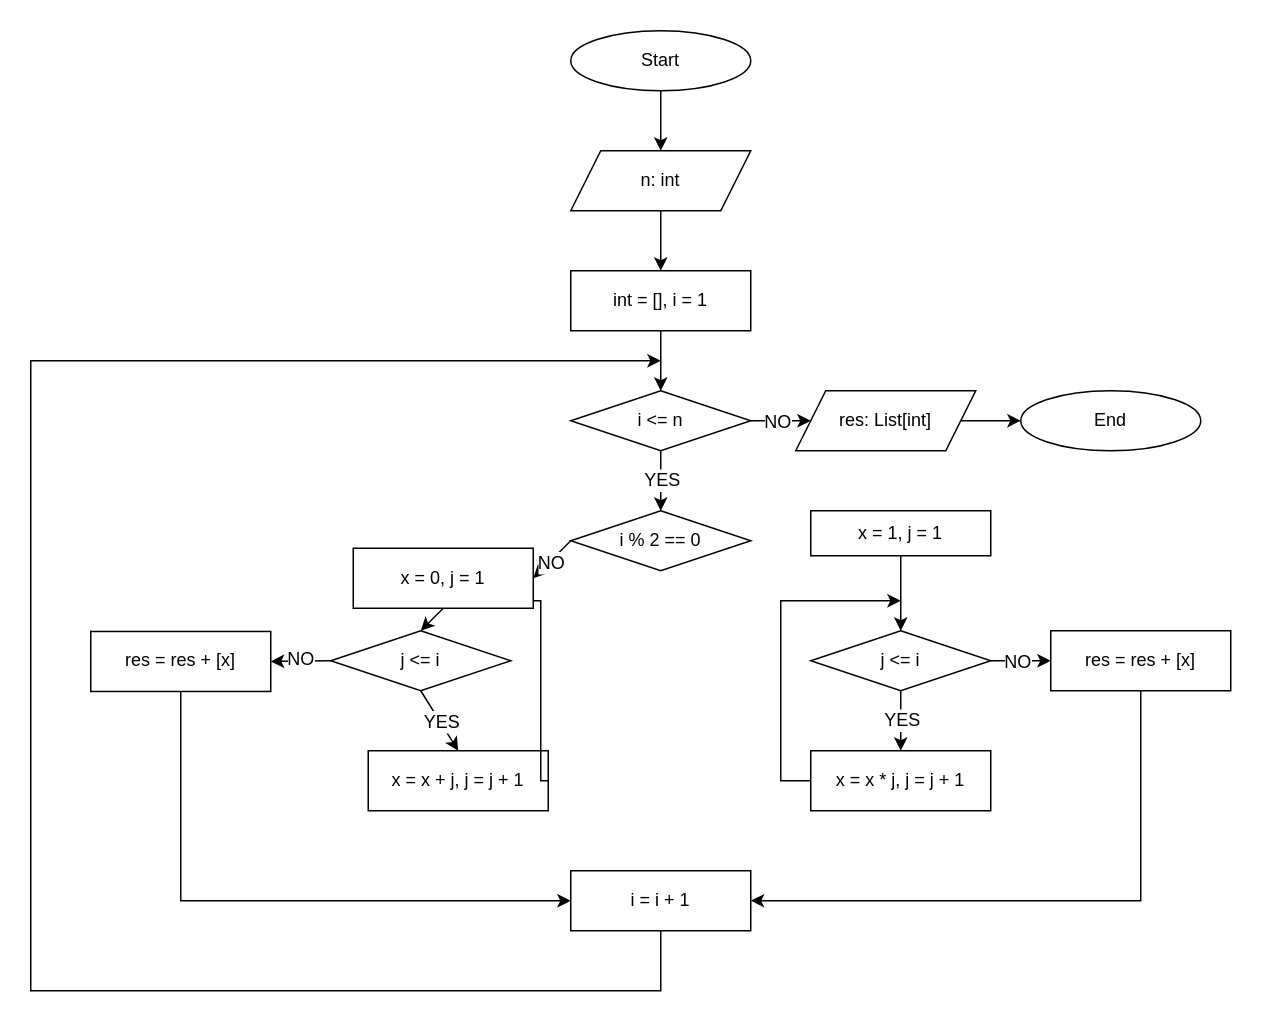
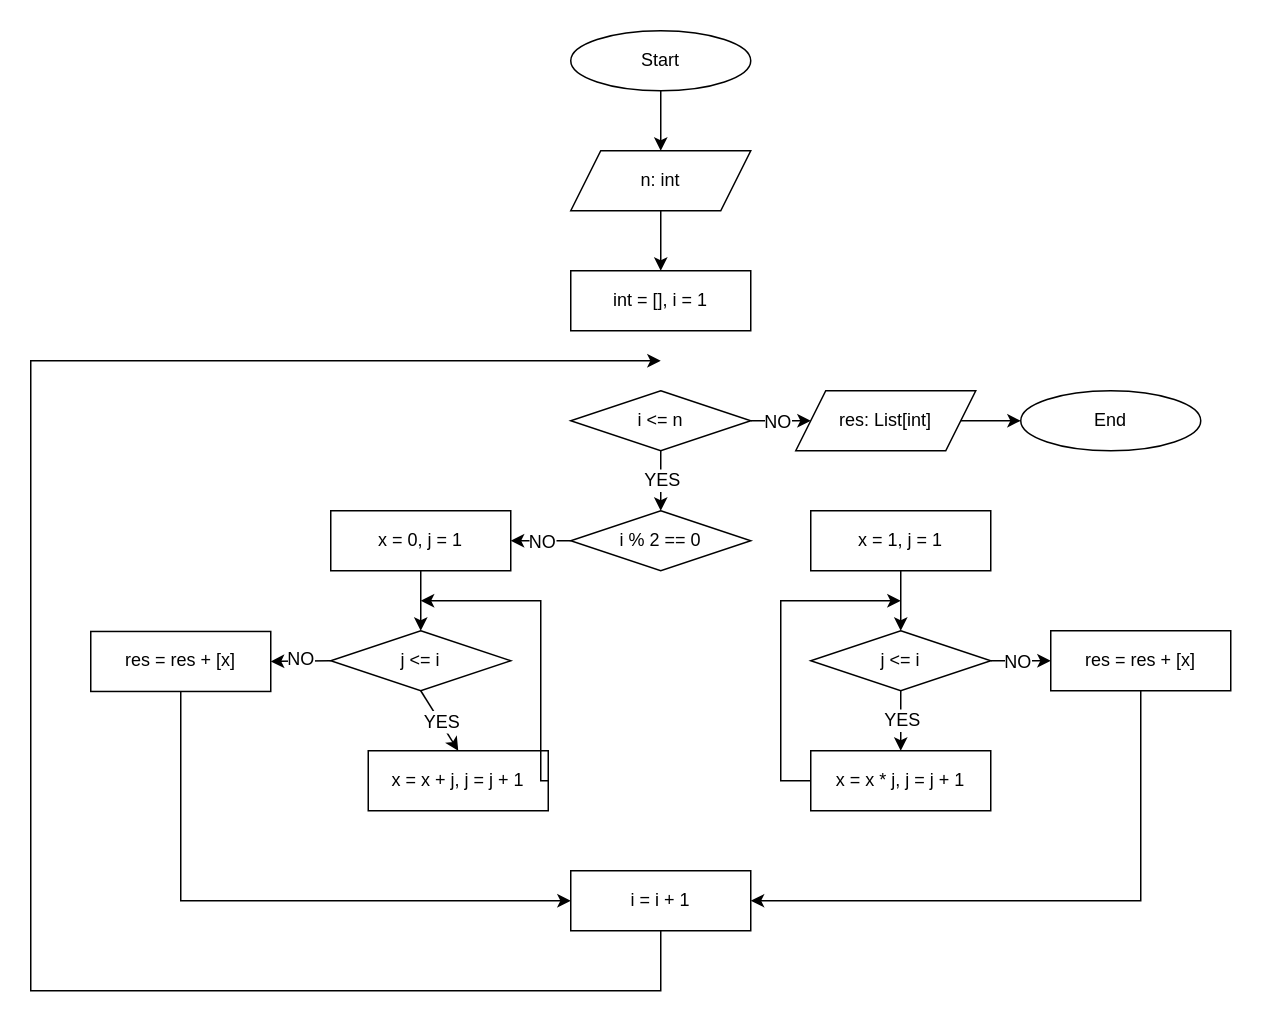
edge "int = [], i = 1" -> "i <= n": removed
node "x = 1, j = 1": size 180x45 -> 180x60
node "x = 0, j = 1": moved (443, 578) -> (421, 541)
